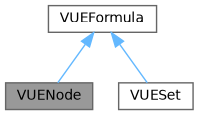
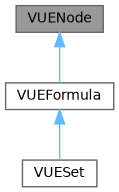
edge "VUENode" -> "VUEFormula": reversed
